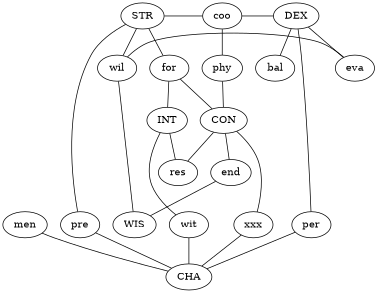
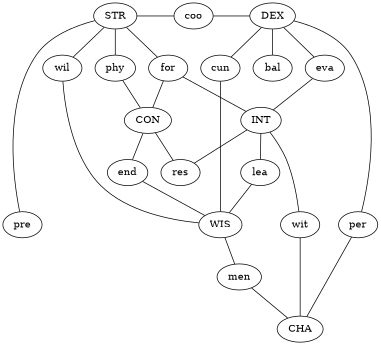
edge "wil" -- "eva": now "INT" -- "eva"
edge "coo" -- "phy": now "STR" -- "phy"
node "cun": added
node "lea": added
node "xxx": removed
edge "pre" -- "CHA": removed
edge "WIS" -- "men": added
